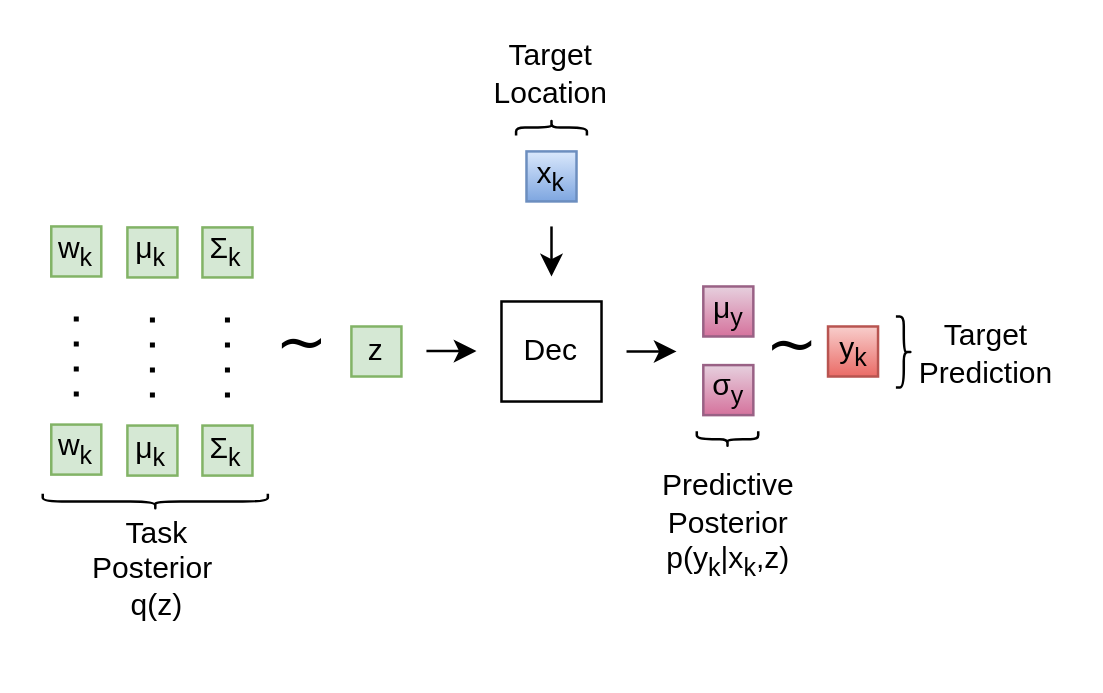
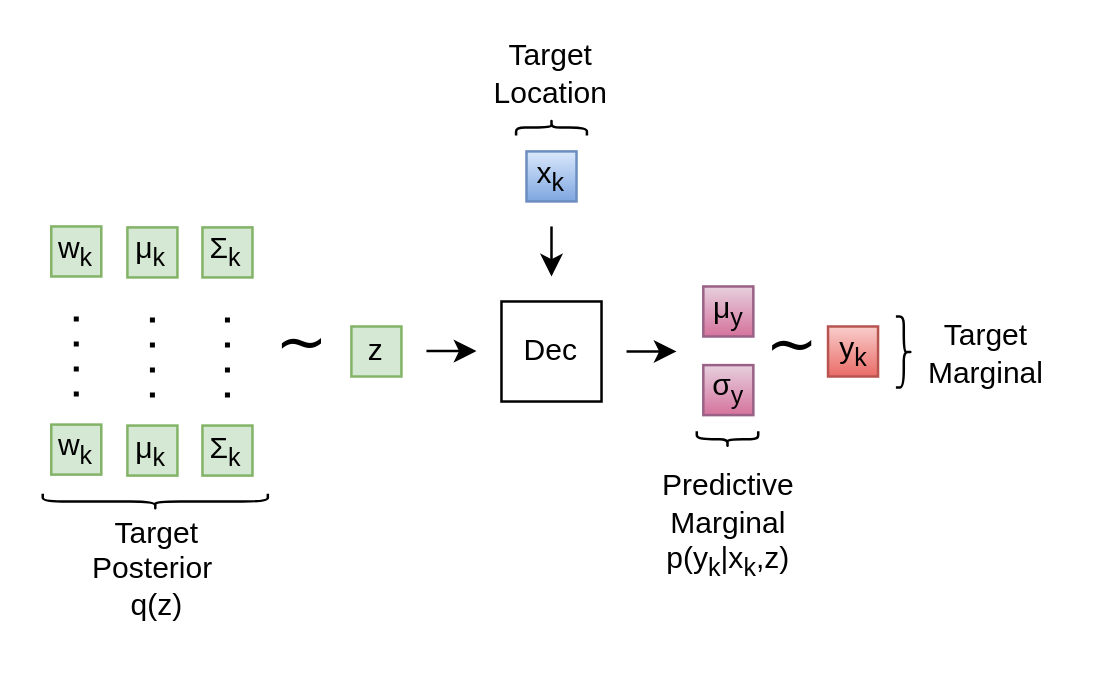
node "Target Prediction": label "Target Prediction" -> "Target Marginal"
node "Predictive Posterior p(yk|xk,z)": label "Predictive Posterior p(yk|xk,z)" -> "Predictive Marginal p(yk|xk,z)"
node "Task Posterior q(z)": label "Task Posterior q(z)" -> "Target Posterior q(z)"
